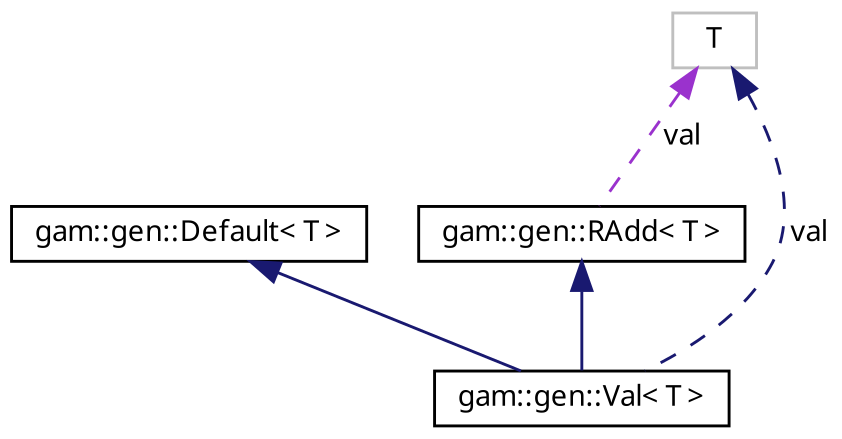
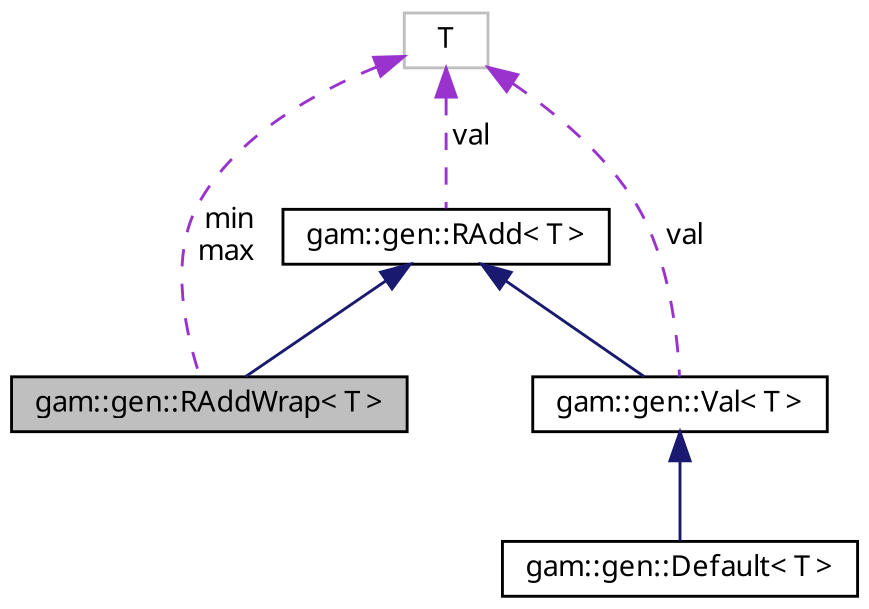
edge "gam::gen::Val< T >" -> "T": color midnightblue -> darkorchid3
edge "gam::gen::Val< T >" -> "gam::gen::Default< T >": reversed
node "gam::gen::RAddWrap< T >": added
